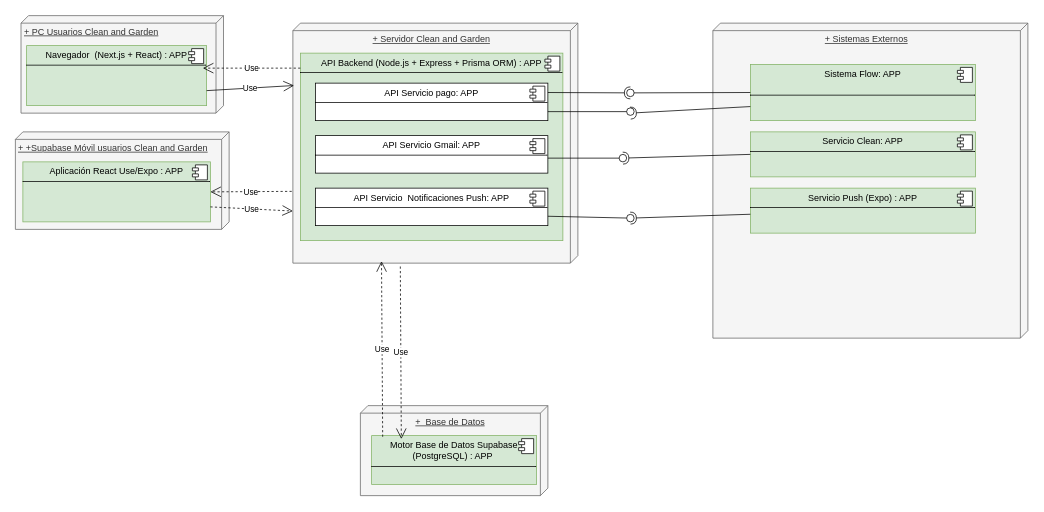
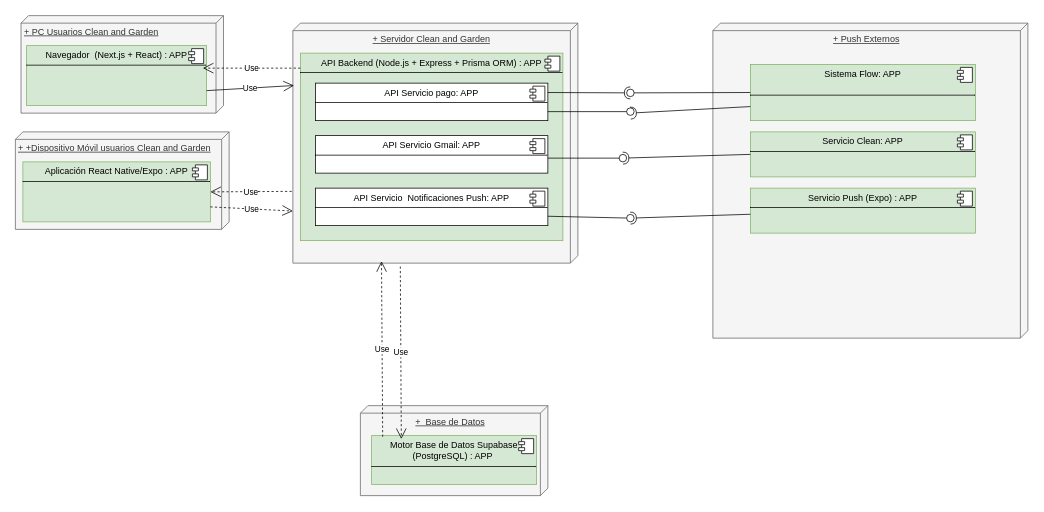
node "+ Sistemas Externos": label "+ Sistemas Externos" -> "+ Push Externos"
node "+ +Supabase Móvil usuarios Clean and Garden": label "+ +Supabase Móvil usuarios Clean and Garden" -> "+ +Dispositivo Móvil usuarios Clean and Garden"
node "Aplicación React Use/Expo : APP": label "Aplicación React Use/Expo : APP" -> "Aplicación React Native/Expo : APP"
